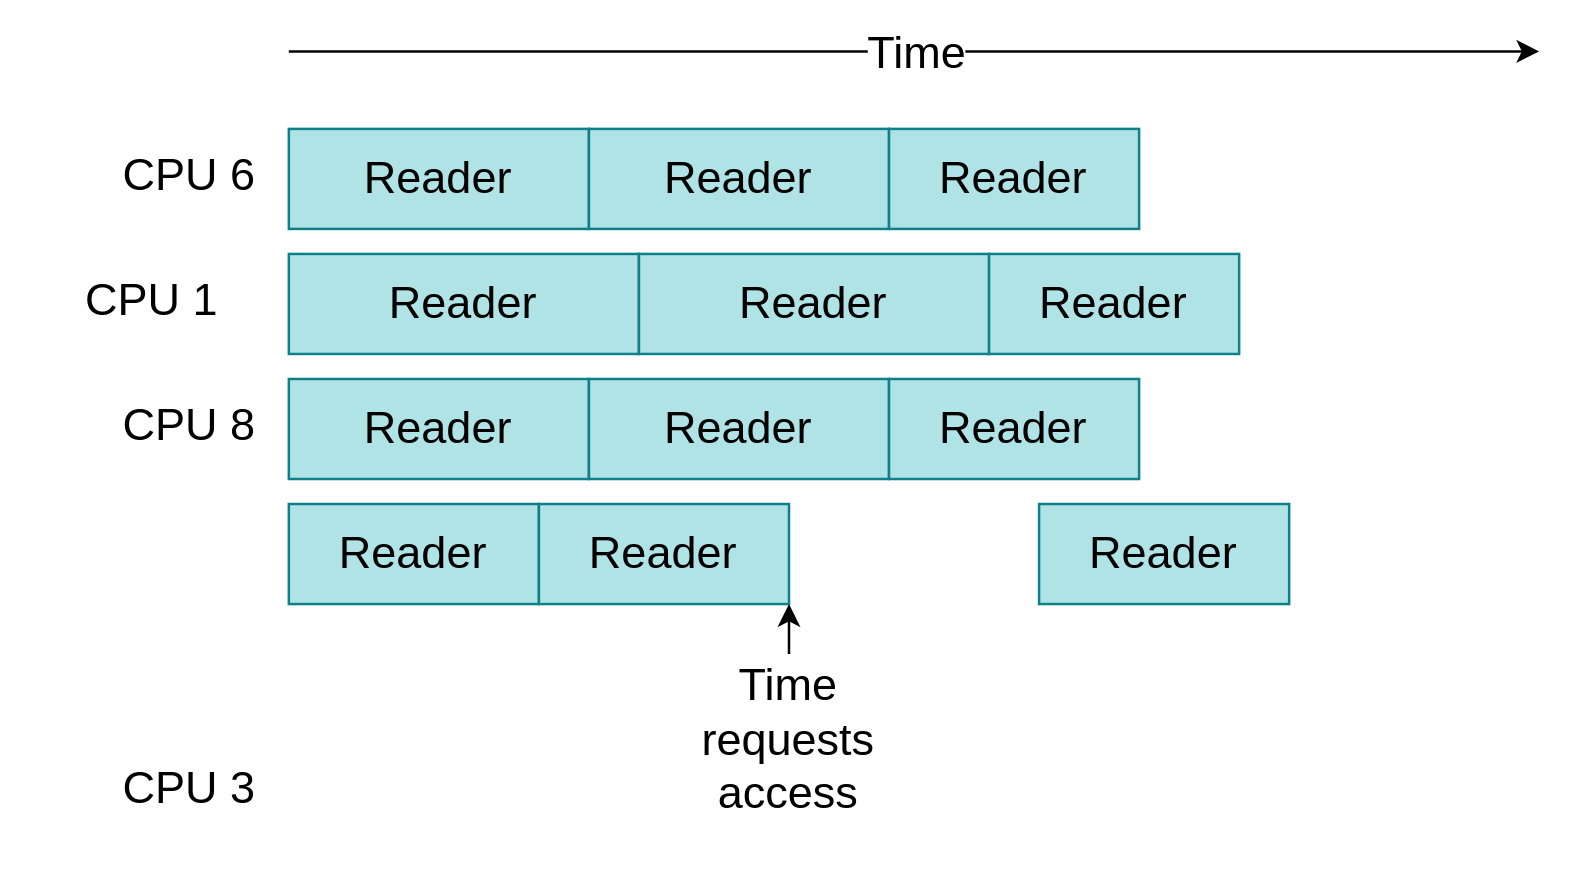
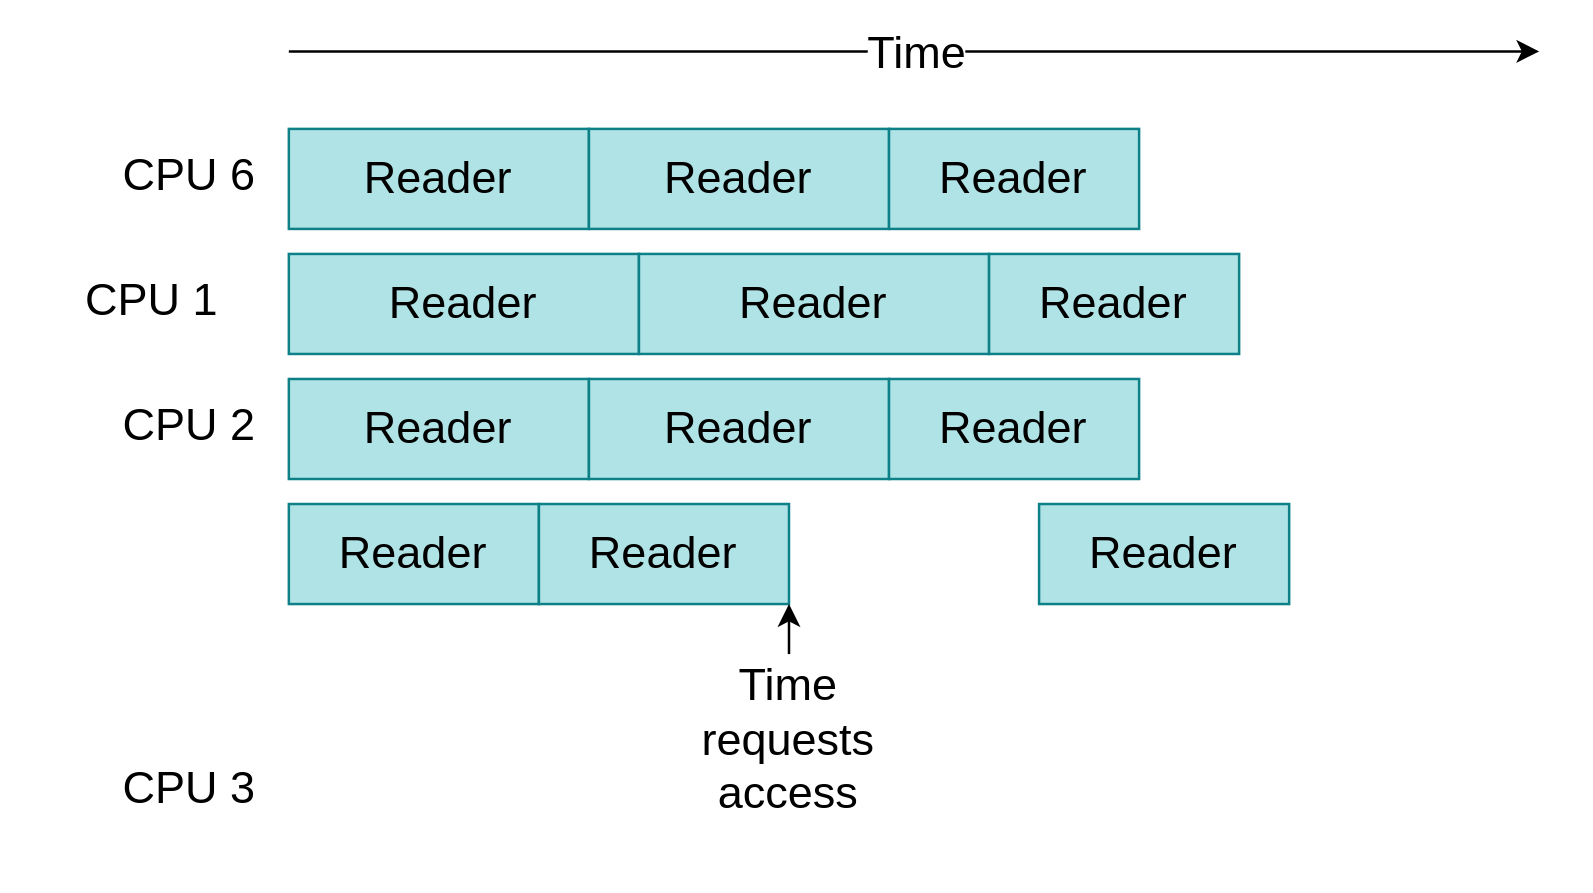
node "CPU 8": label "CPU 8" -> "CPU 2"
